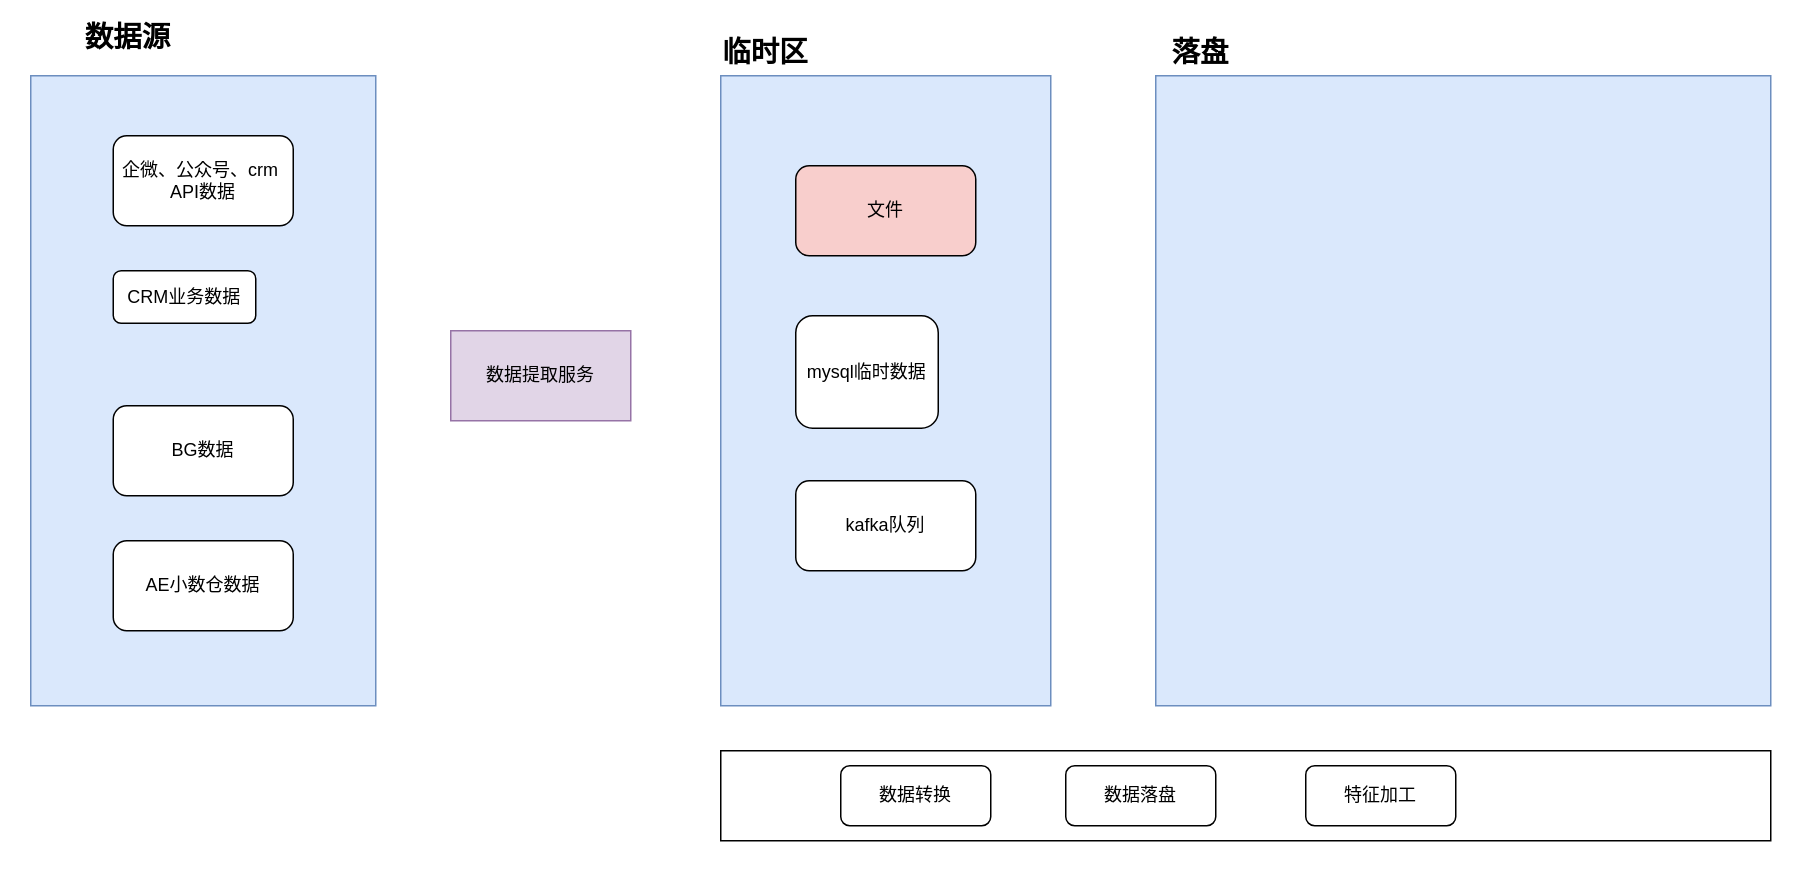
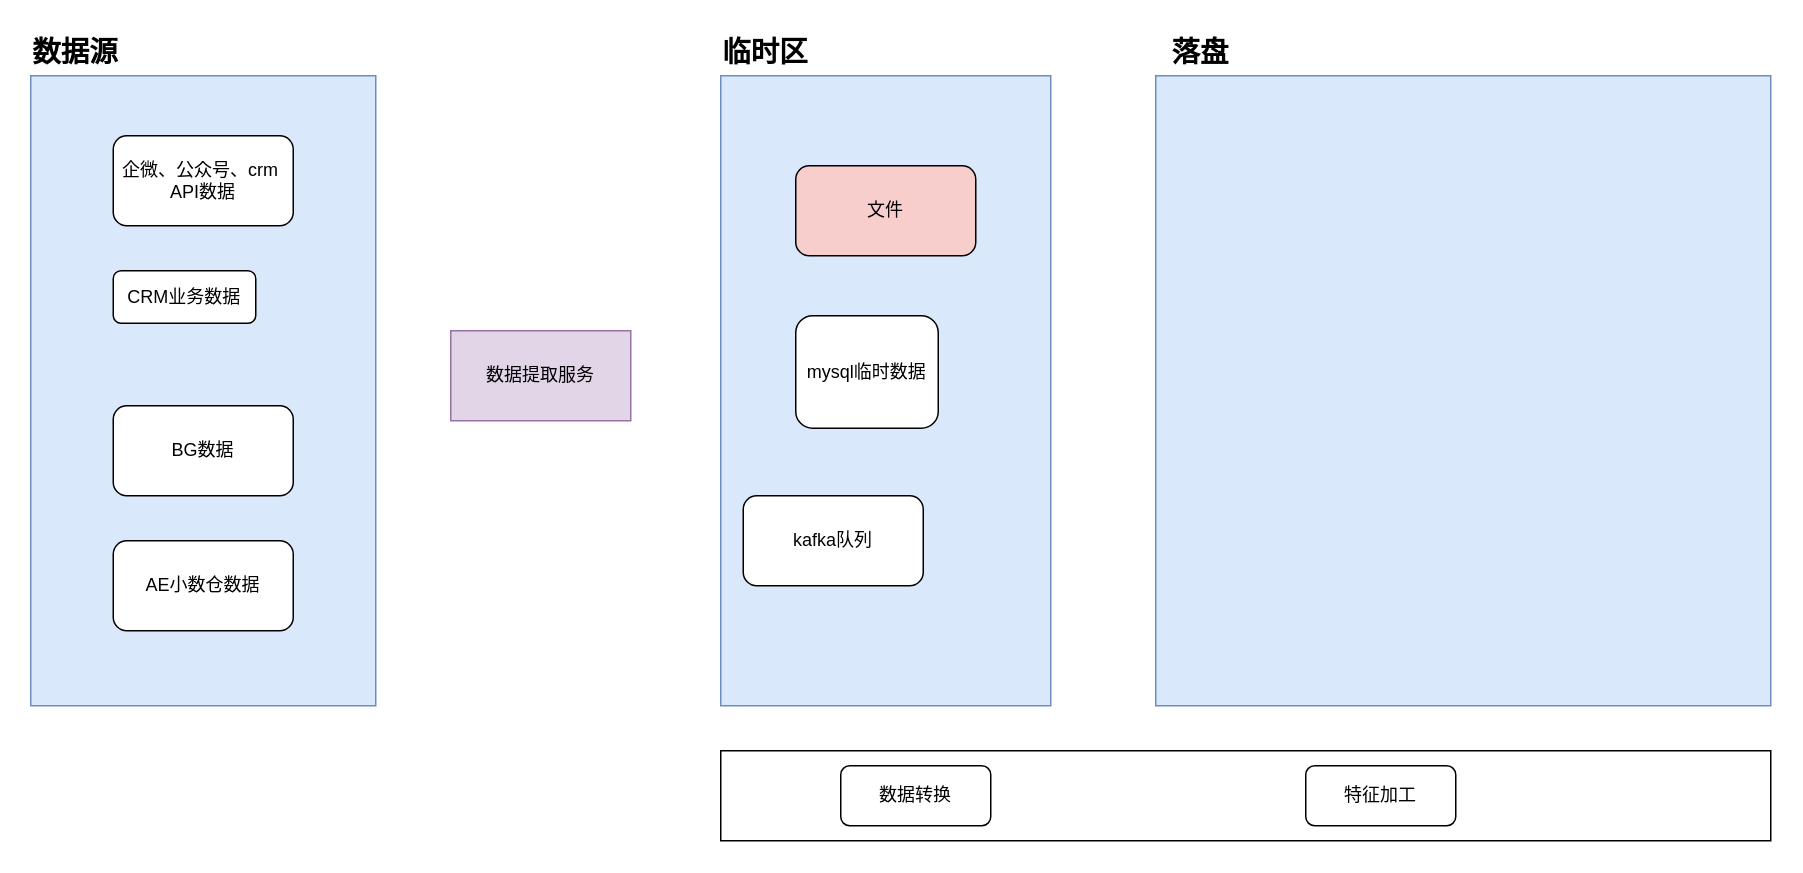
node "数据源": moved (128, 38) -> (76, 53)
node "kafka队列": moved (886, 526) -> (833, 541)
node "数据落盘": removed
